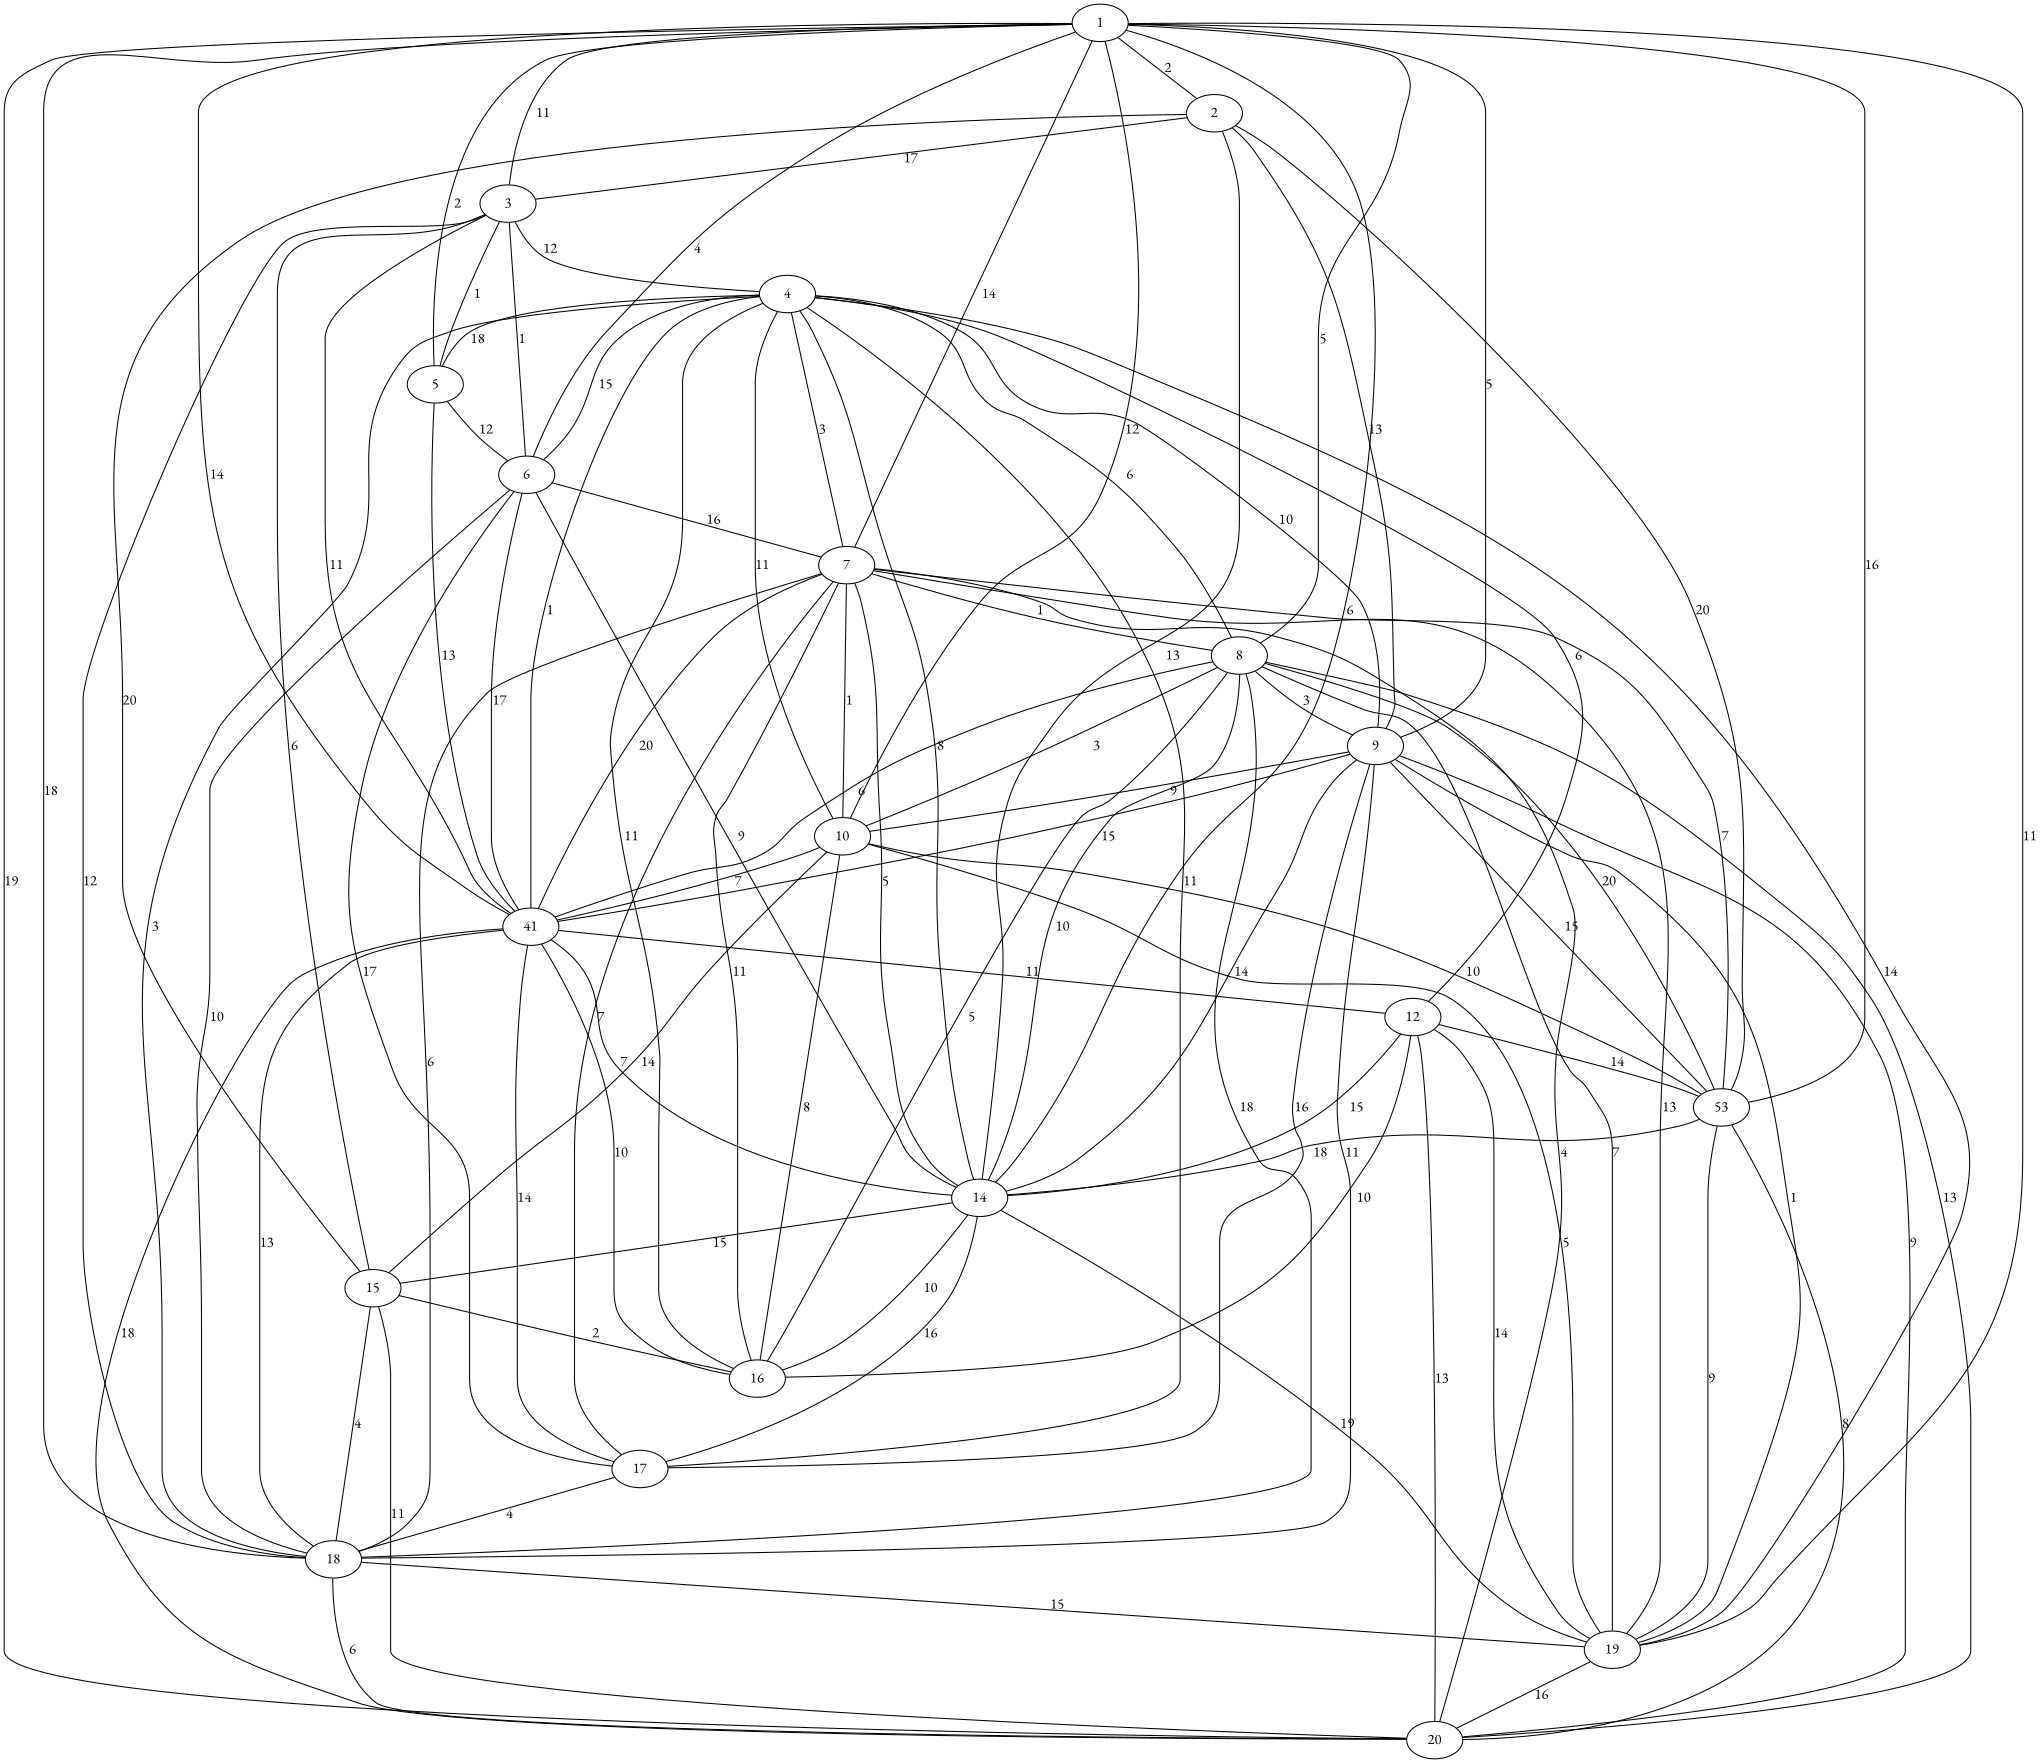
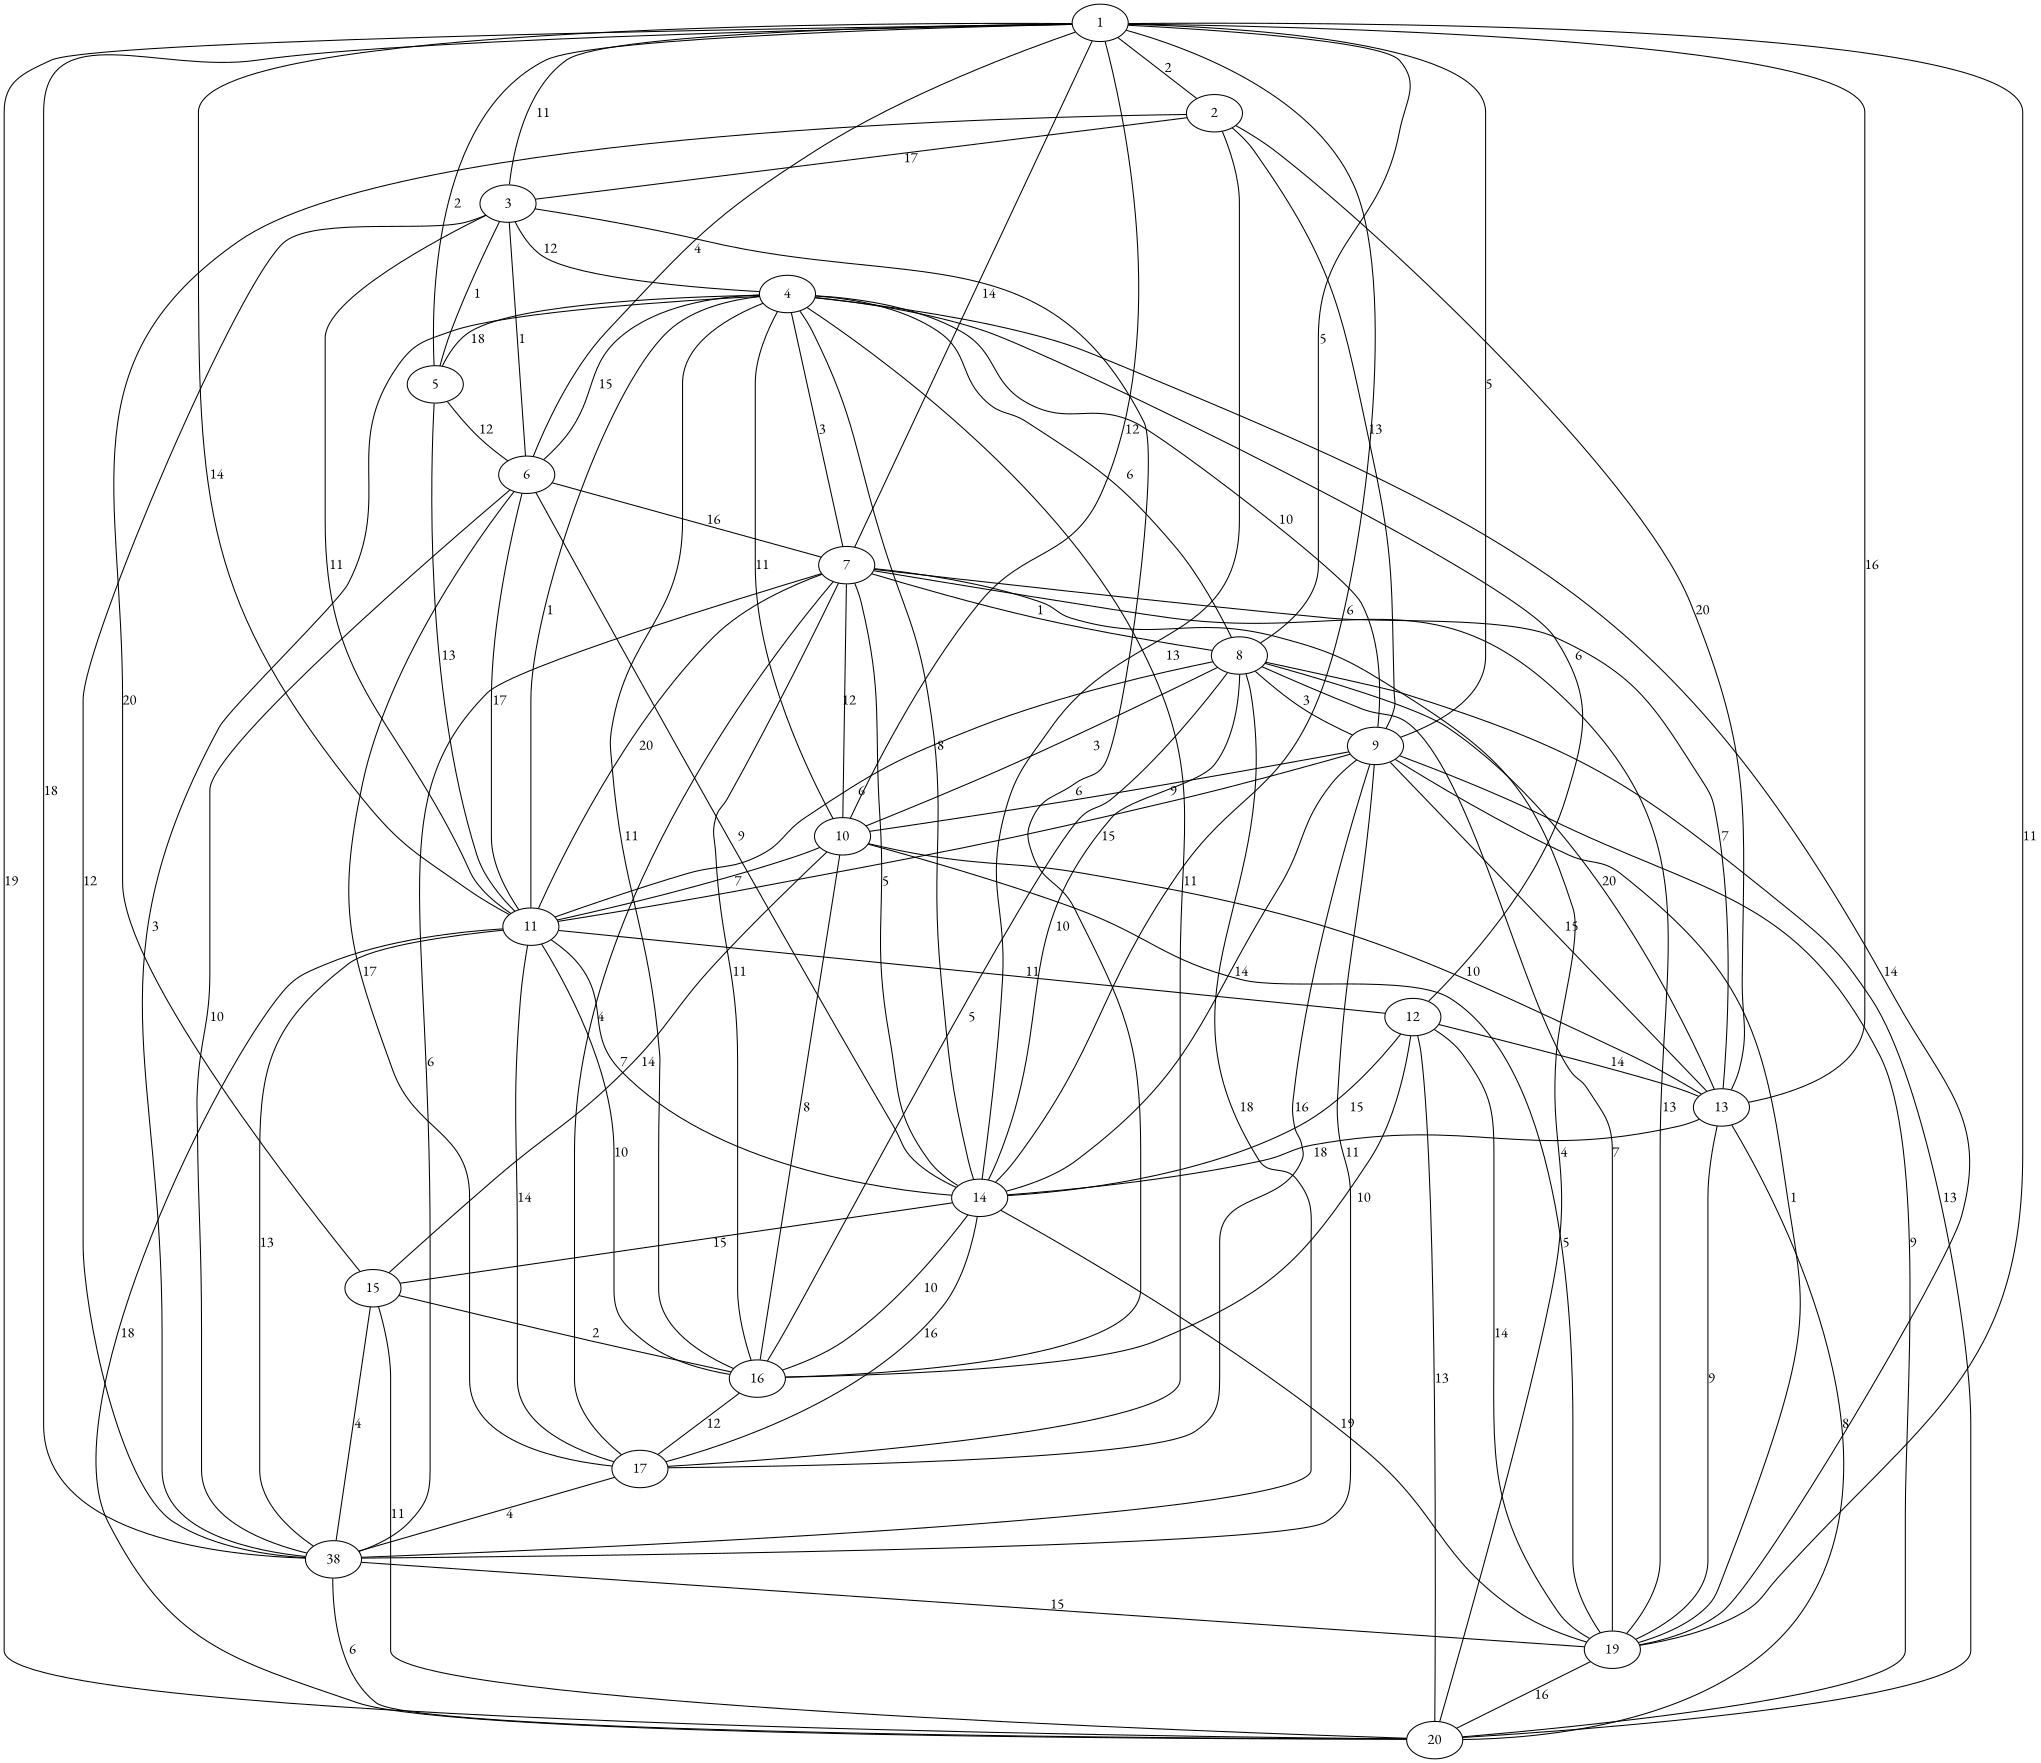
edge "3" -- "15": now "3" -- "16"
edge "7" -- "10": label "1" -> "12"
node "41": label "41" -> "11"
edge "7" -- "17": label "7" -> "4"
node "53": label "53" -> "13"
edge "16" -- "17": added, label "12"
node "18": label "18" -> "38"
